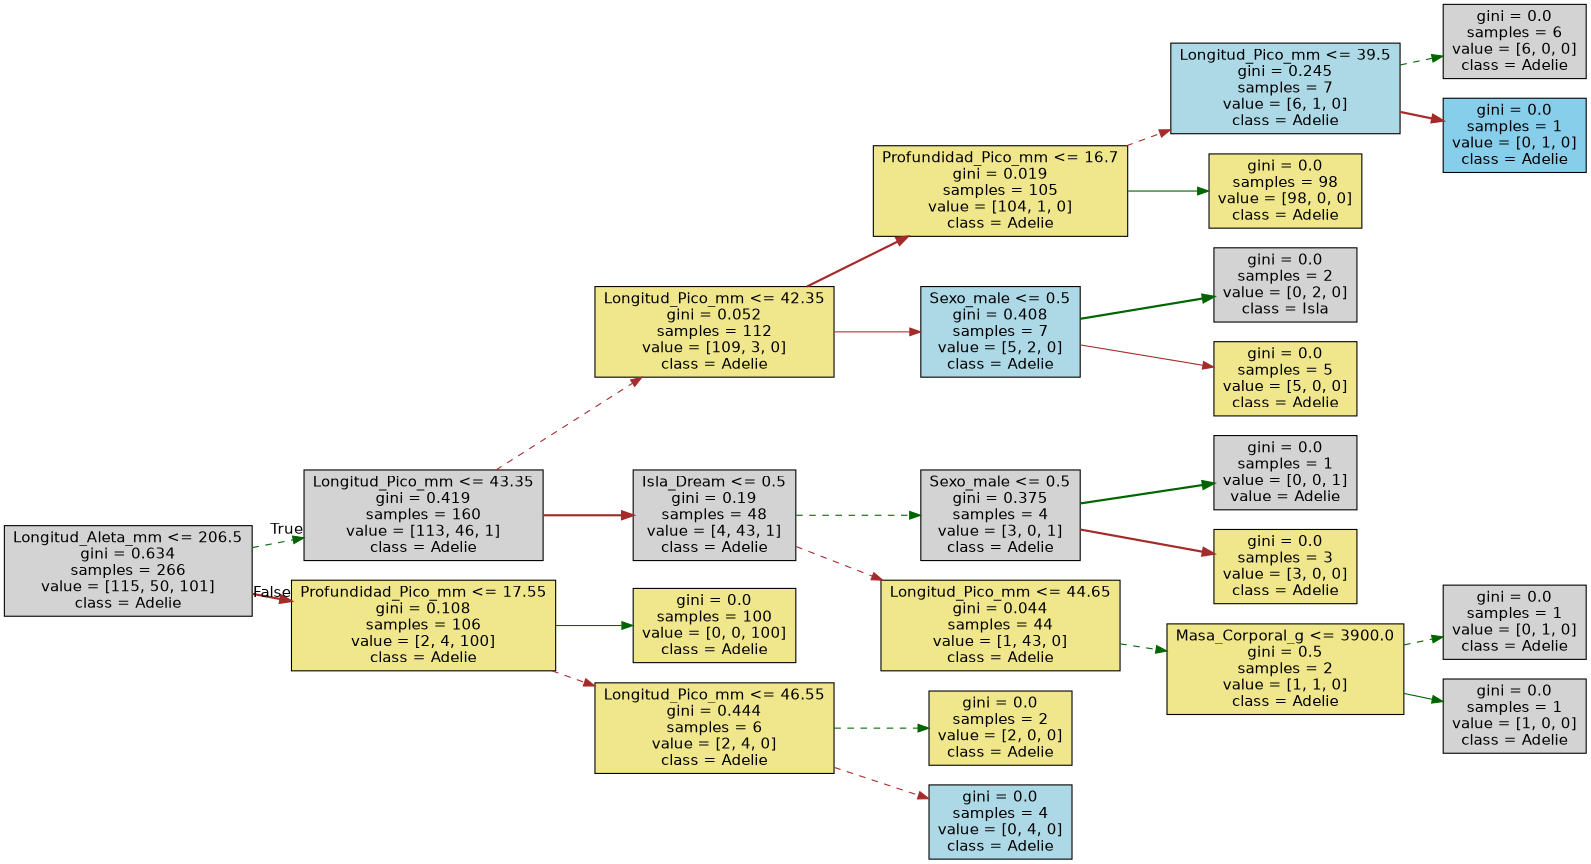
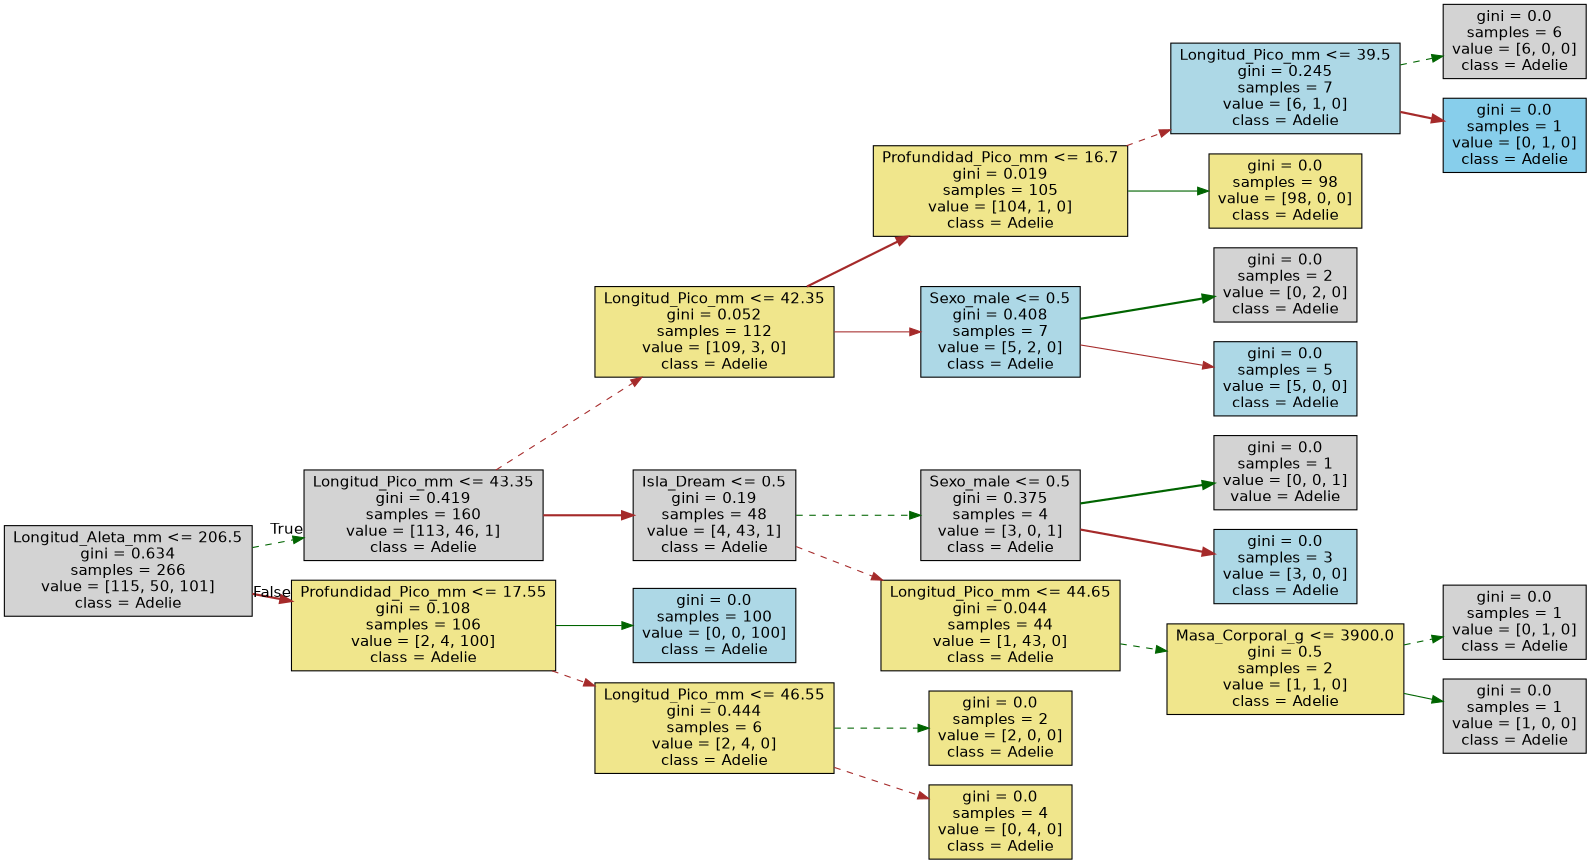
node "gini = 0.0 samples = 2 value = [0, 2, 0] class = Isla": label "gini = 0.0 samples = 2 value = [0, 2, 0] class = Isla" -> "gini = 0.0 samples = 2 value = [0, 2, 0] class = Adelie"
node "gini = 0.0 samples = 5 value = [5, 0, 0] class = Adelie": fillcolor khaki -> lightblue
node "gini = 0.0 samples = 3 value = [3, 0, 0] class = Adelie": fillcolor khaki -> lightblue
node "gini = 0.0 samples = 100 value = [0, 0, 100] class = Adelie": fillcolor khaki -> lightblue
node "gini = 0.0 samples = 4 value = [0, 4, 0] class = Adelie": fillcolor lightblue -> khaki
